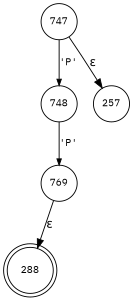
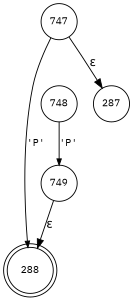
edge "747" -> "748": now "747" -> "288"
node "257": label "257" -> "287"
node "769": label "769" -> "749"
